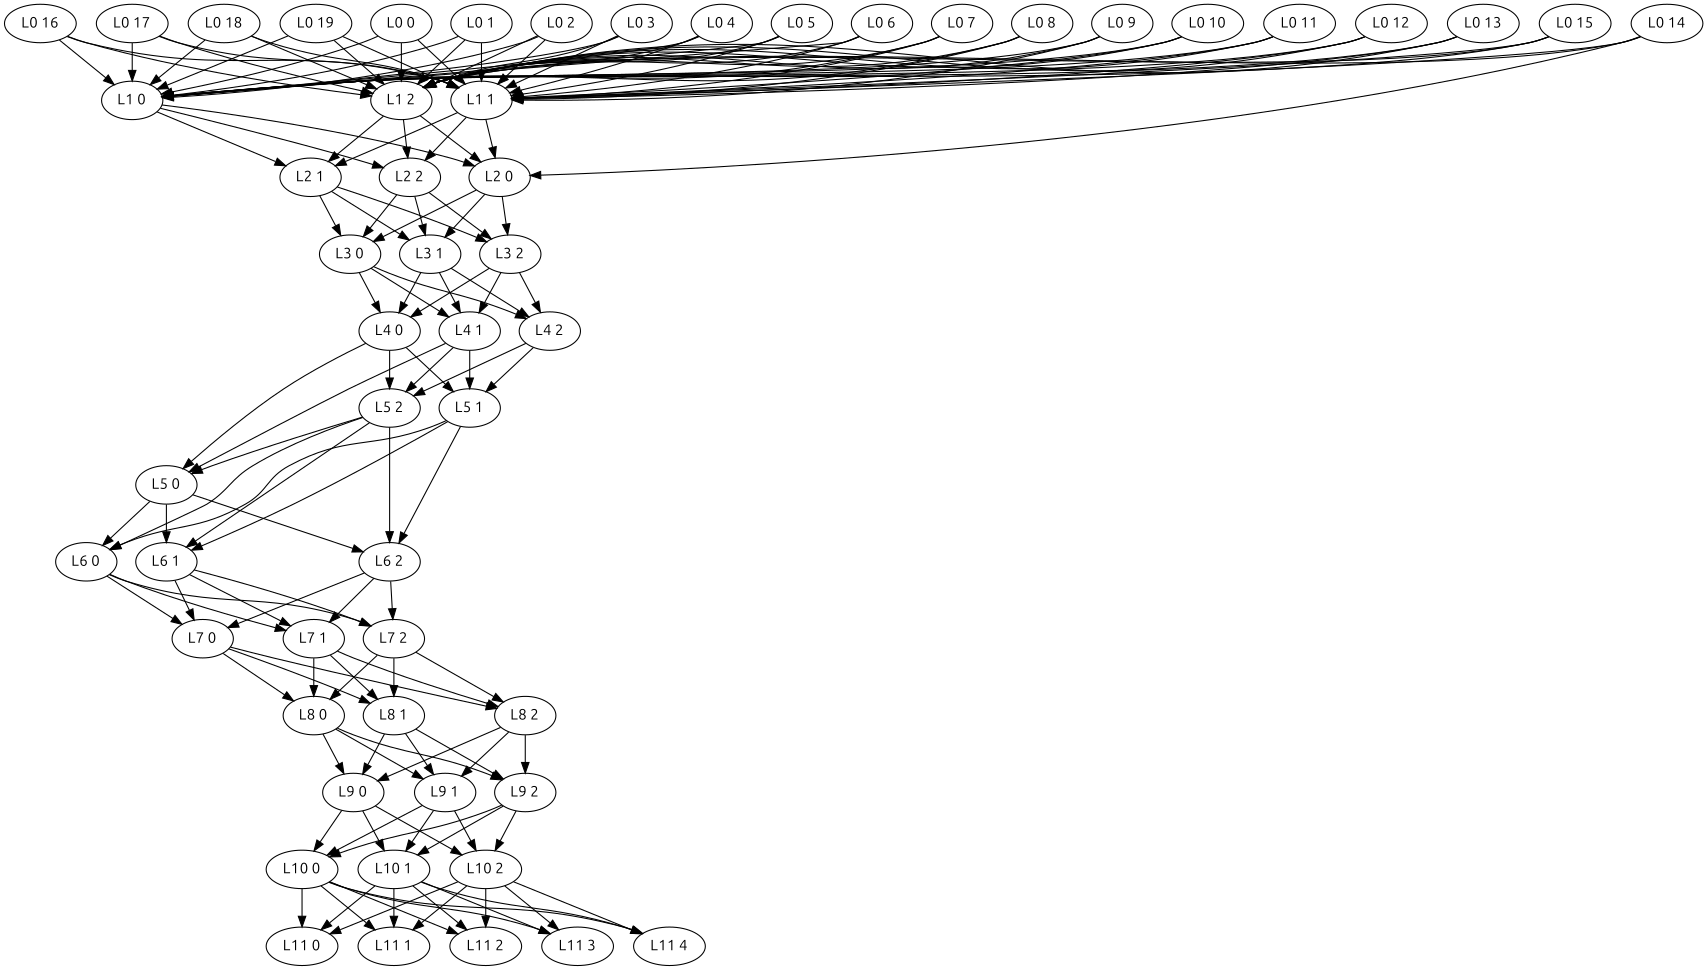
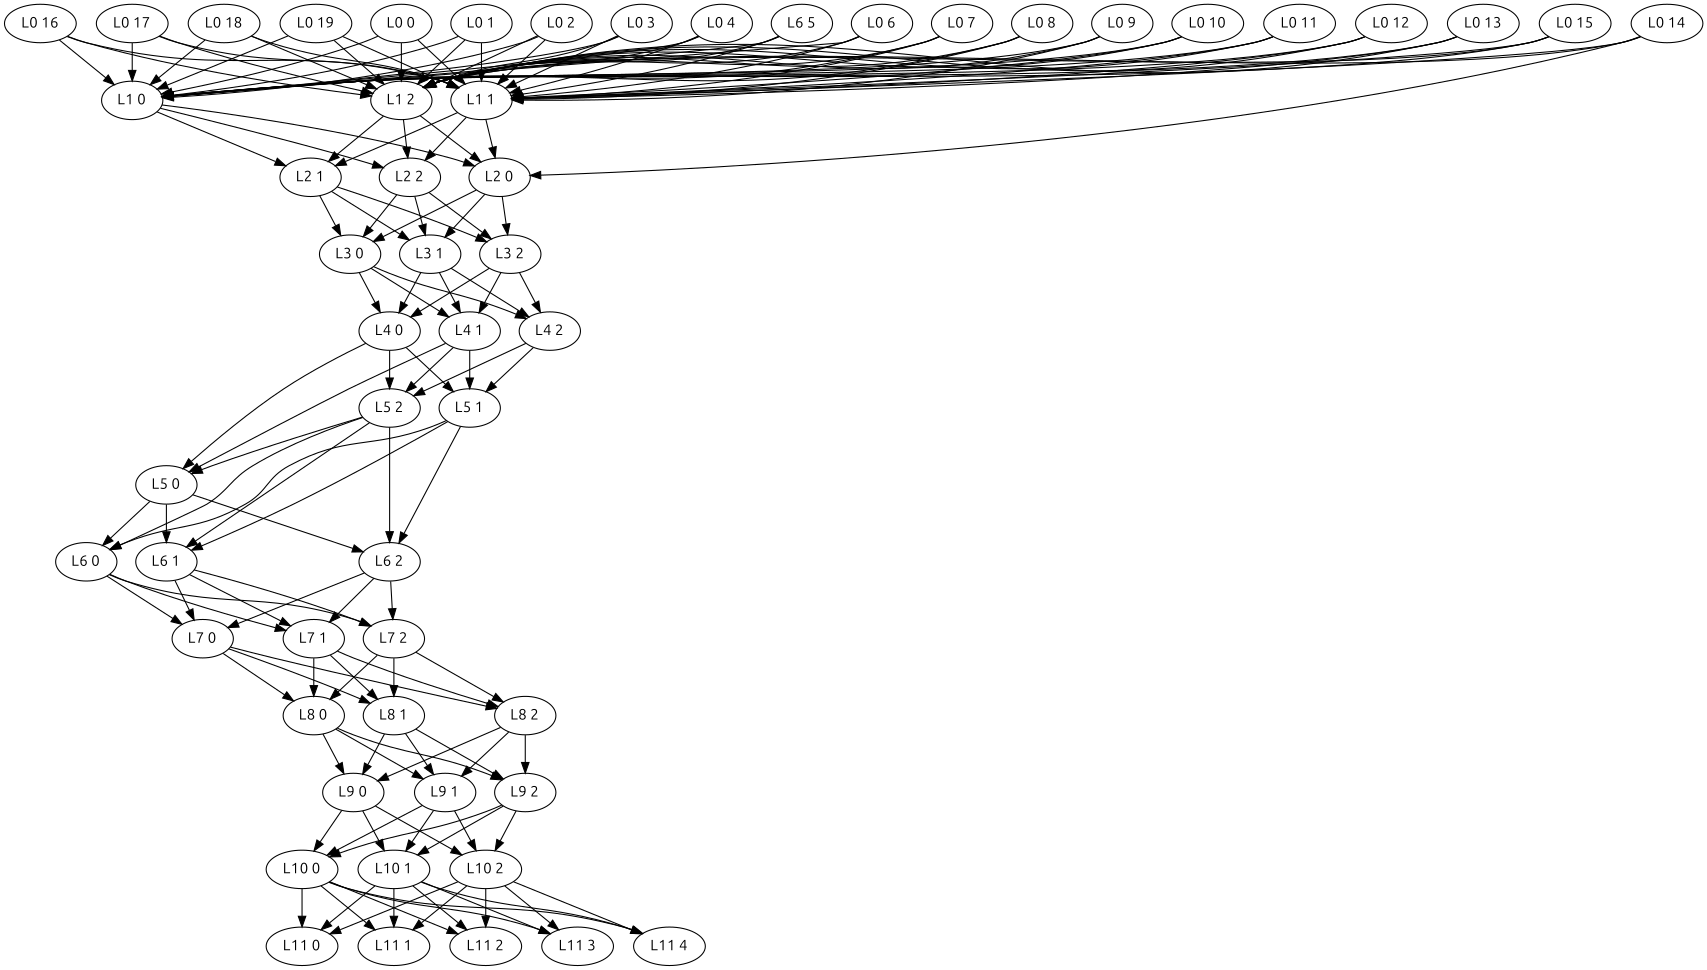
node "L0 5": label "L0 5" -> "L6 5"
